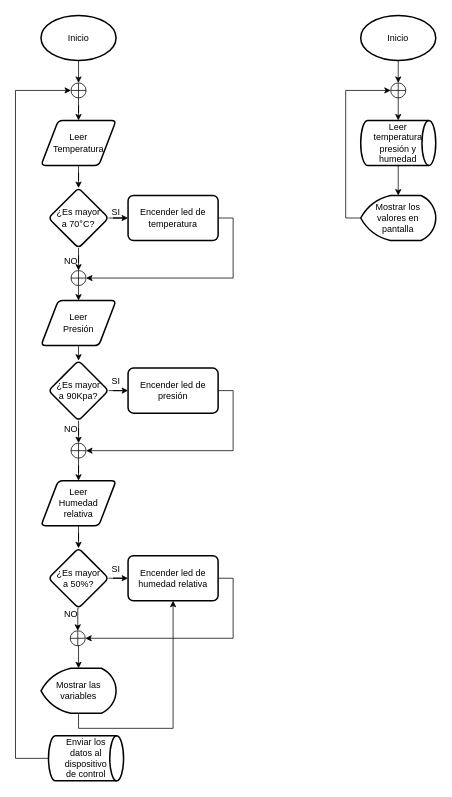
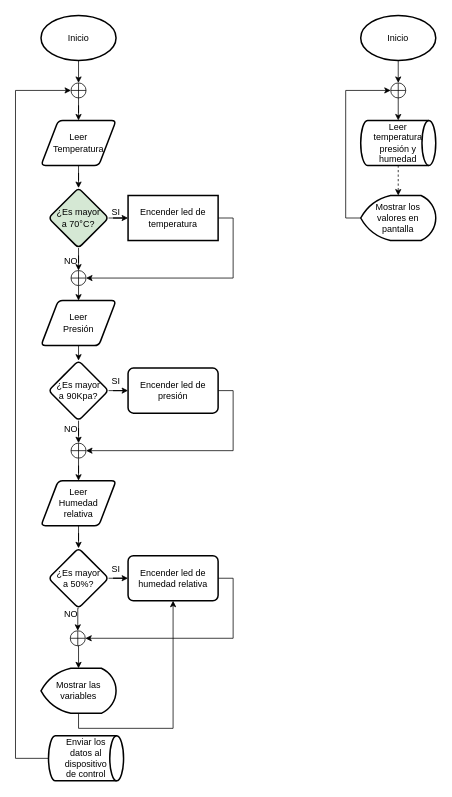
edge "Leer temperatura presión y humedad" -> "Mostrar los valores en pantalla": style solid -> dashed
node "¿Es mayor a 70°C?": fillcolor #ffffff -> #d5e8d4
node "Encender led de temperatura": shape rounded rectangle -> rectangle
